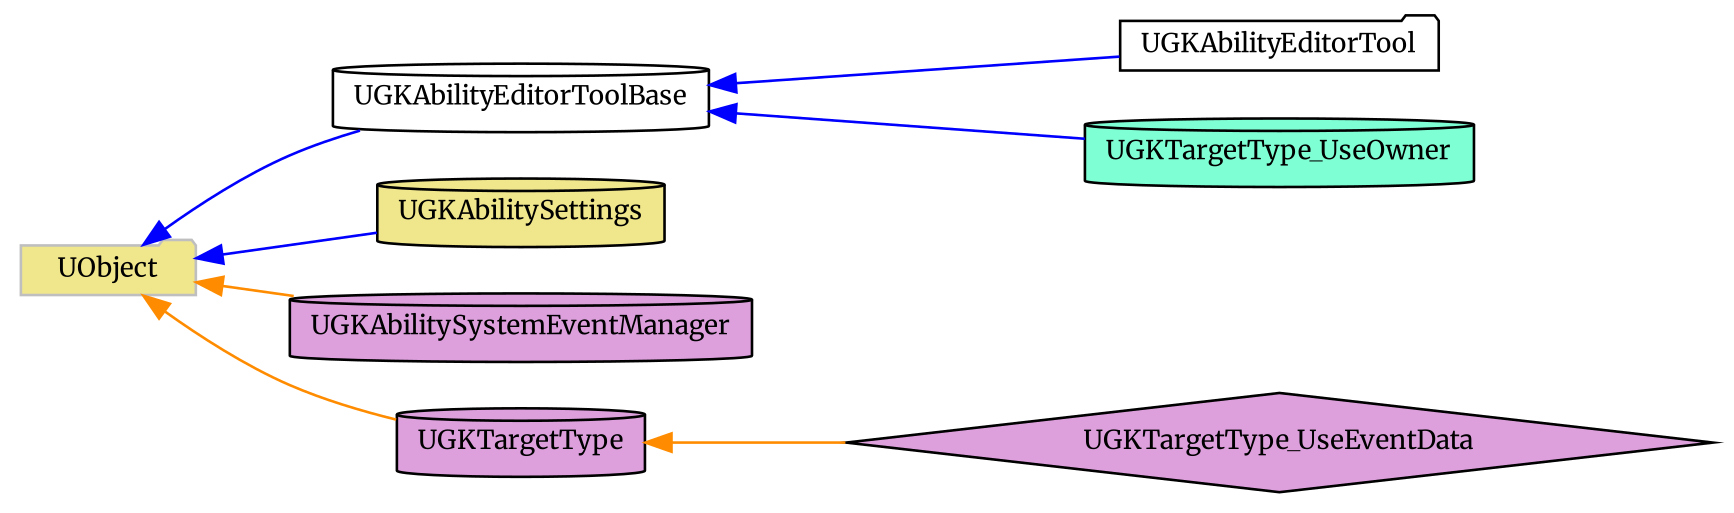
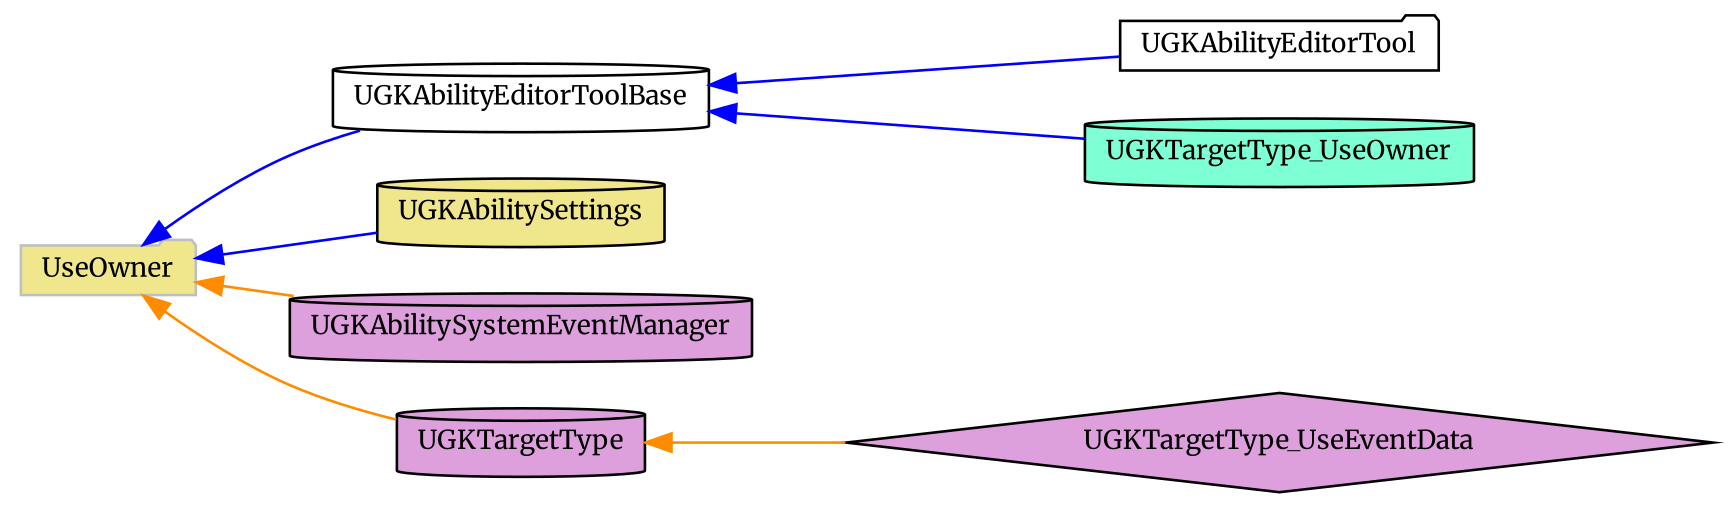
node "UObject": label "UObject" -> "UseOwner"
